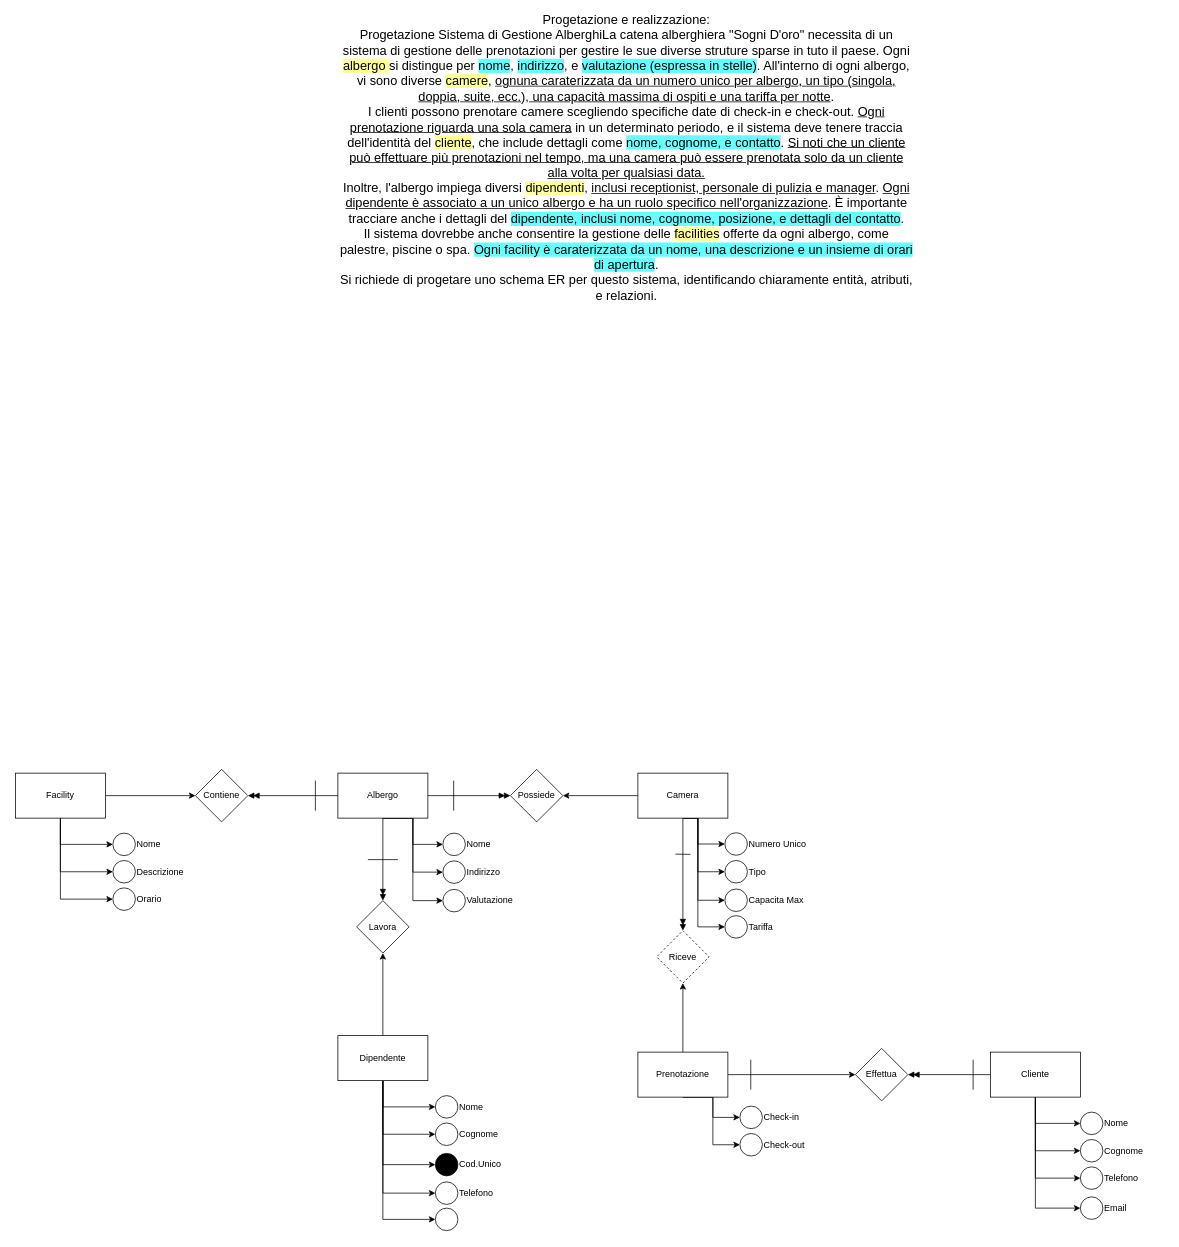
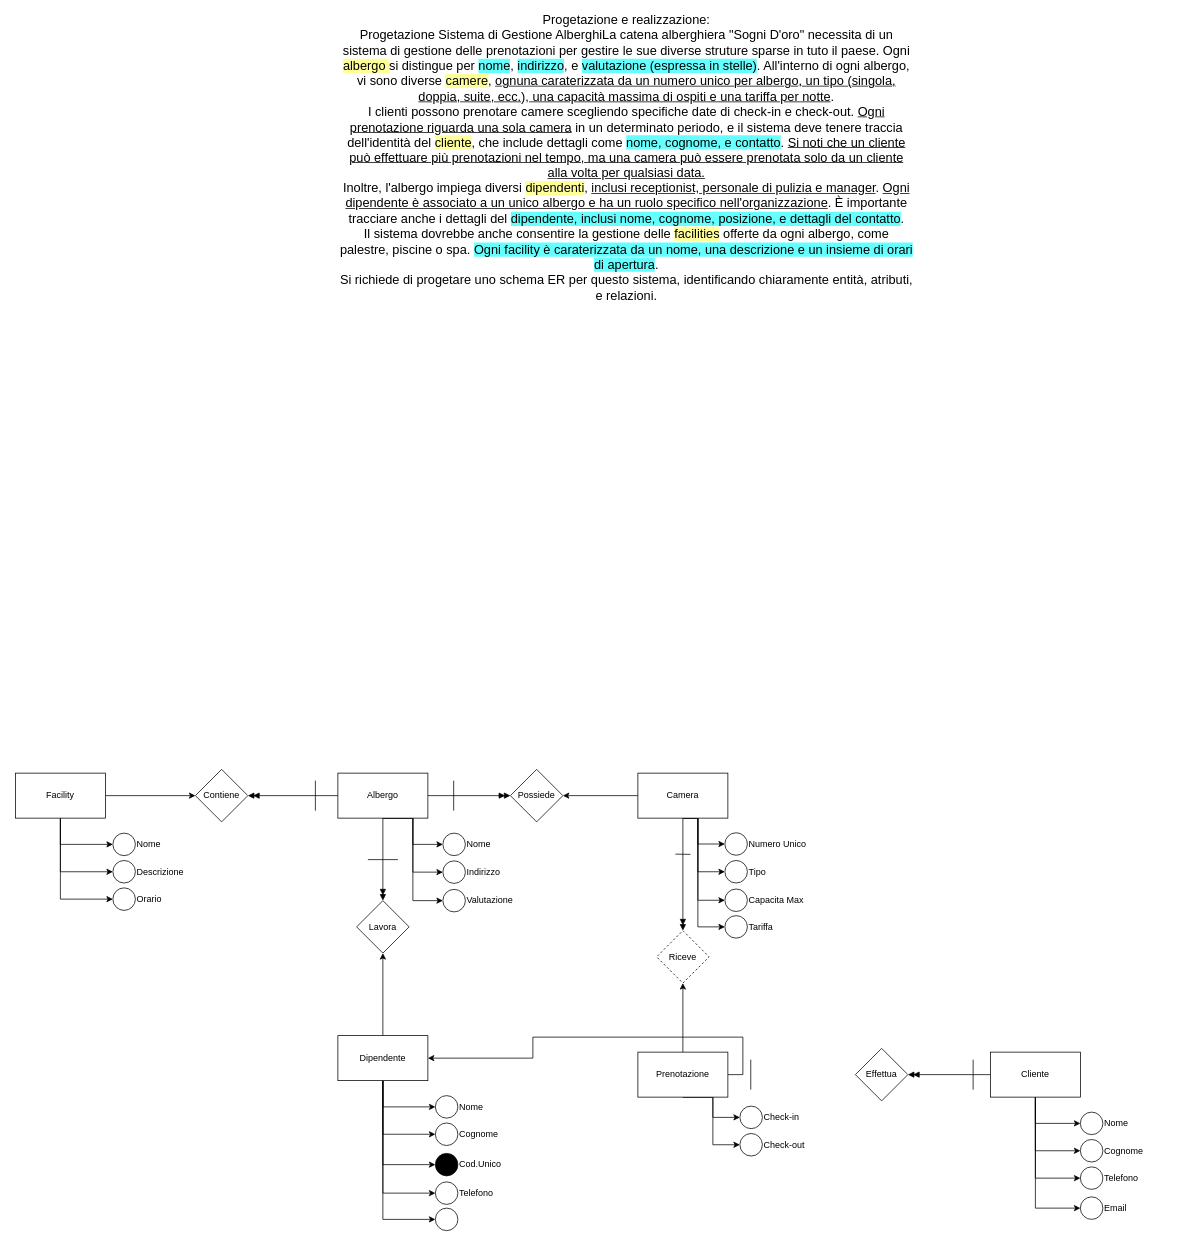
edge "Prenotazione" -> "Effettua": now "Prenotazione" -> "Dipendente"
